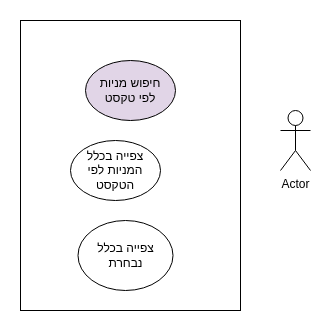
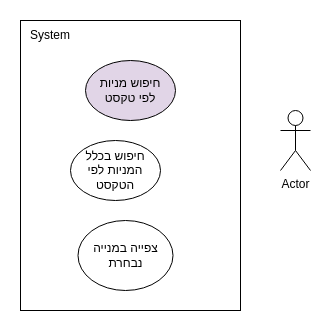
node "System": added
node "צפייה בכלל המניות לפי הטקסט": label "צפייה בכלל המניות לפי הטקסט" -> "חיפוש בכלל המניות לפי הטקסט"
node "צפייה בכלל נבחרת": label "צפייה בכלל נבחרת" -> "צפייה במנייה נבחרת"
